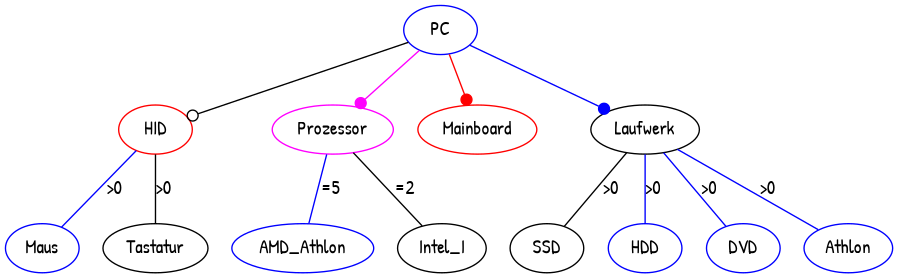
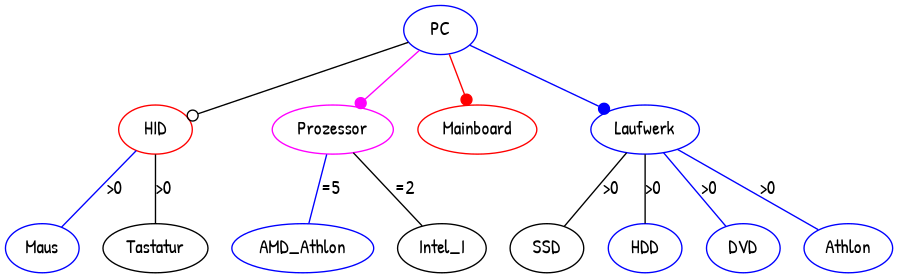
node "Laufwerk": color black -> #0000ff
edge "Laufwerk" -- "HDD": color #0000ff -> black
